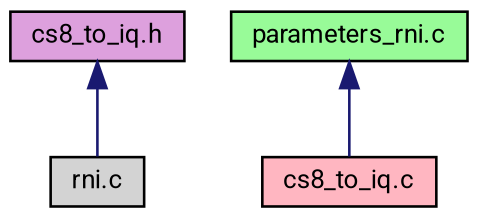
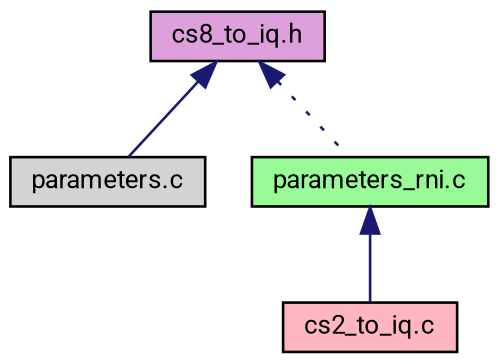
edge "parameters_rni.c" -> "cs8_to_iq.h": added
node "rni.c": label "rni.c" -> "parameters.c"
node "cs8_to_iq.c": label "cs8_to_iq.c" -> "cs2_to_iq.c"
